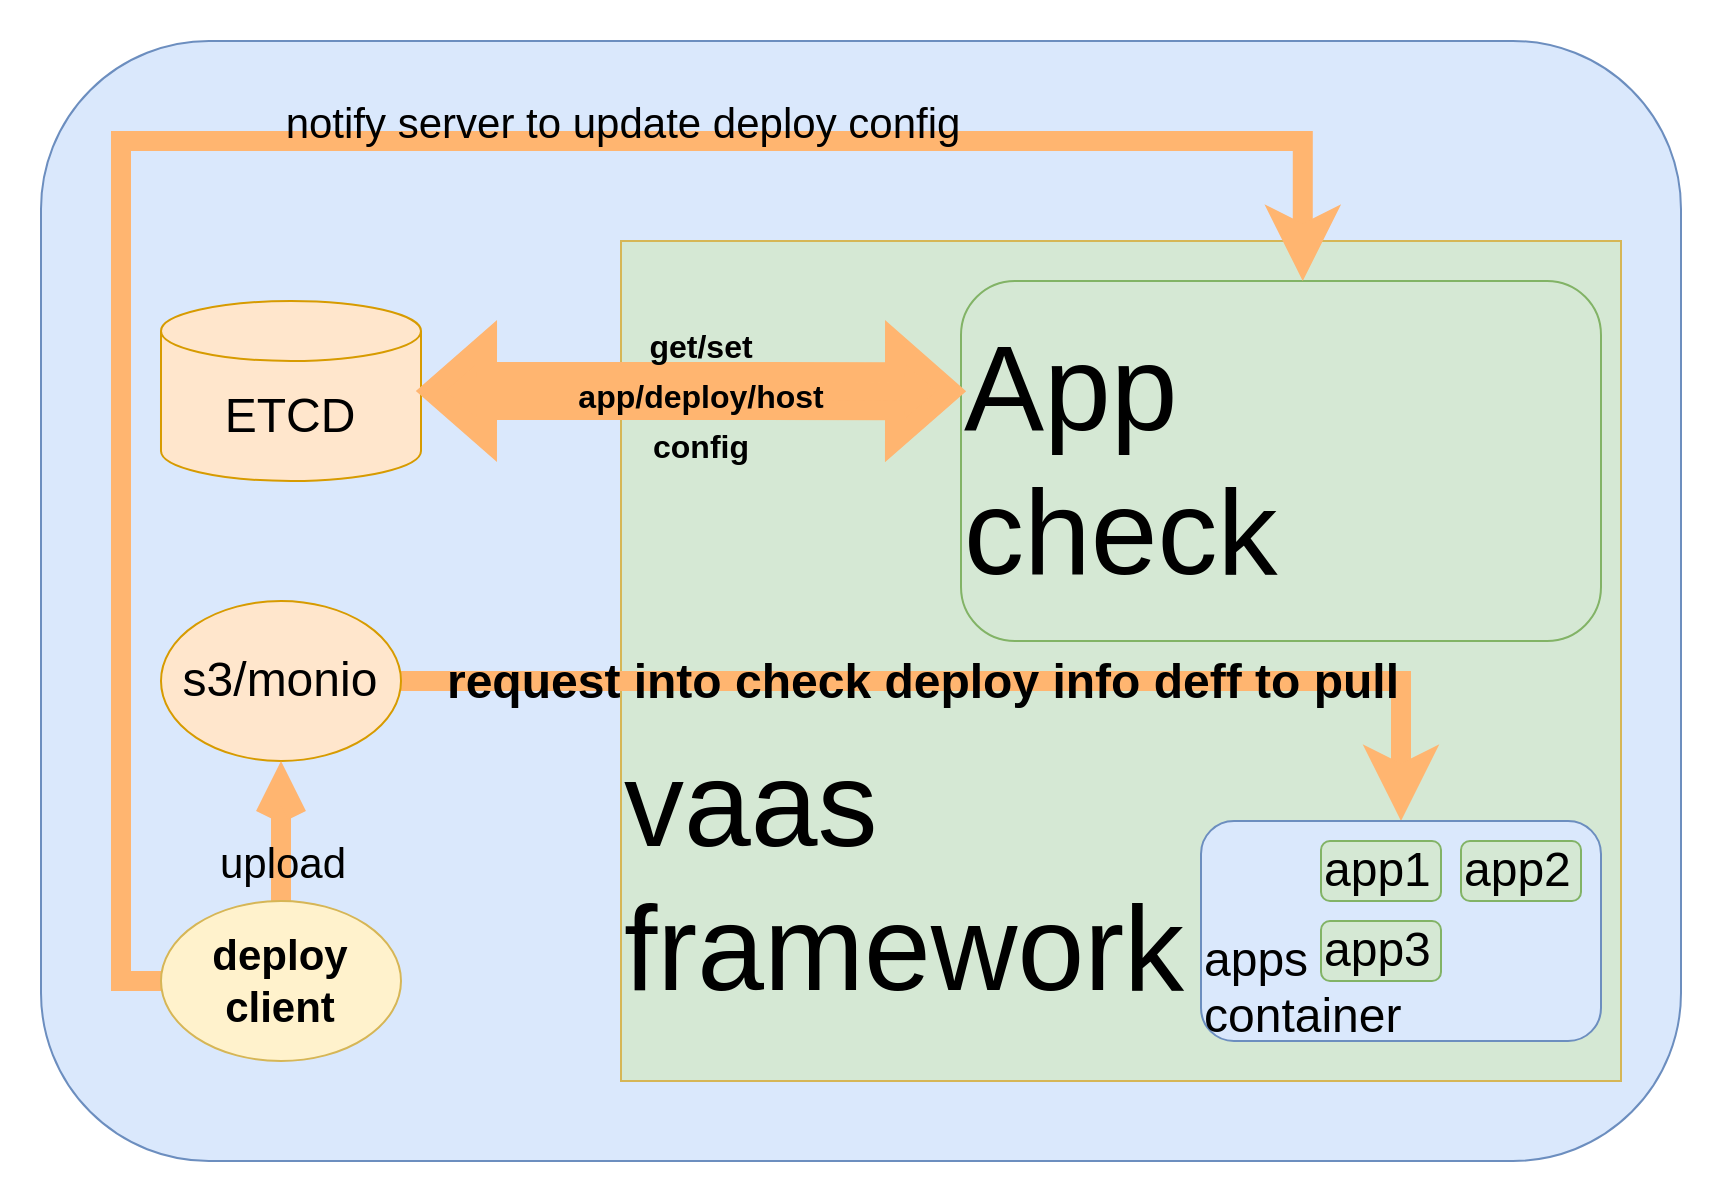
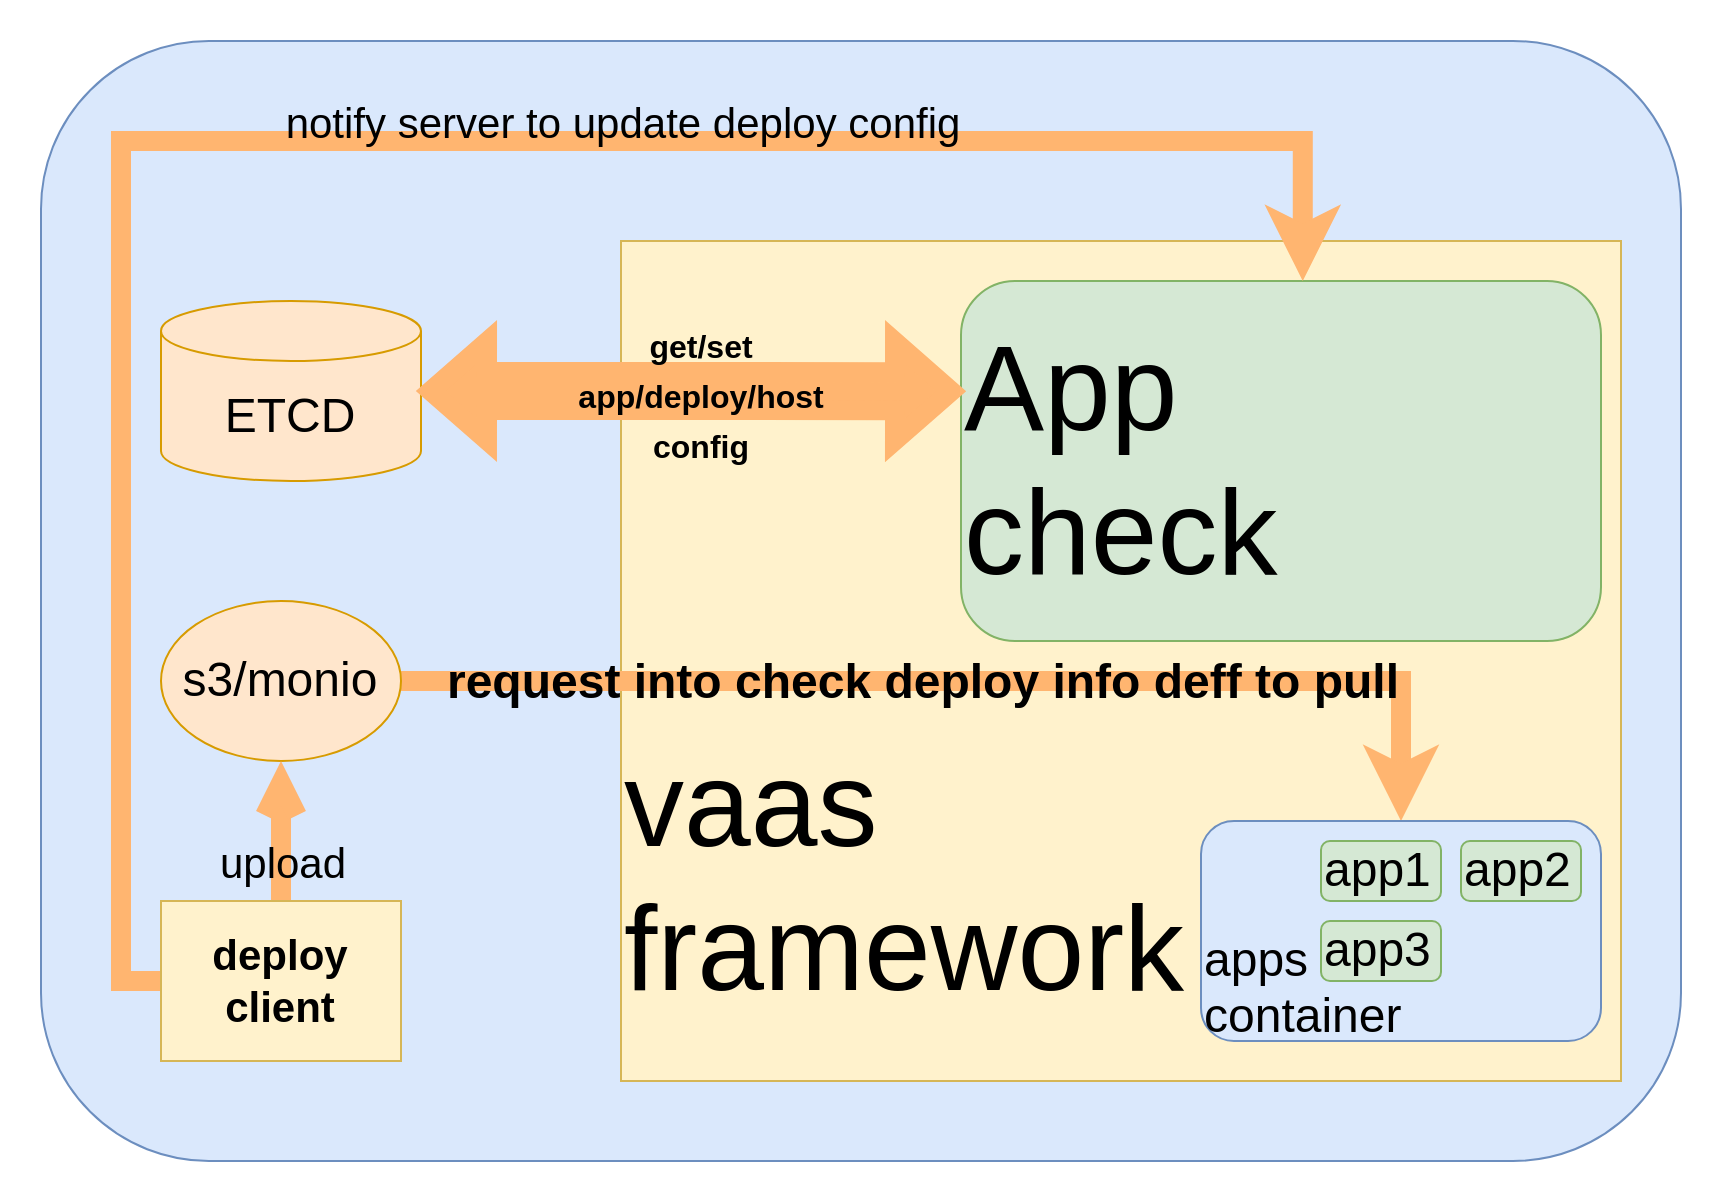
node "vaas framework": fillcolor #d5e8d4 -> #fff2cc
node "deploy client": shape ellipse -> rectangle
